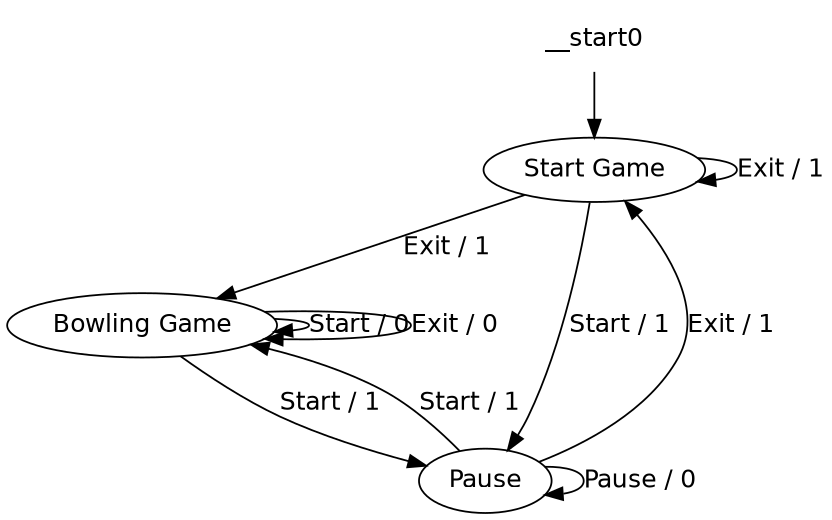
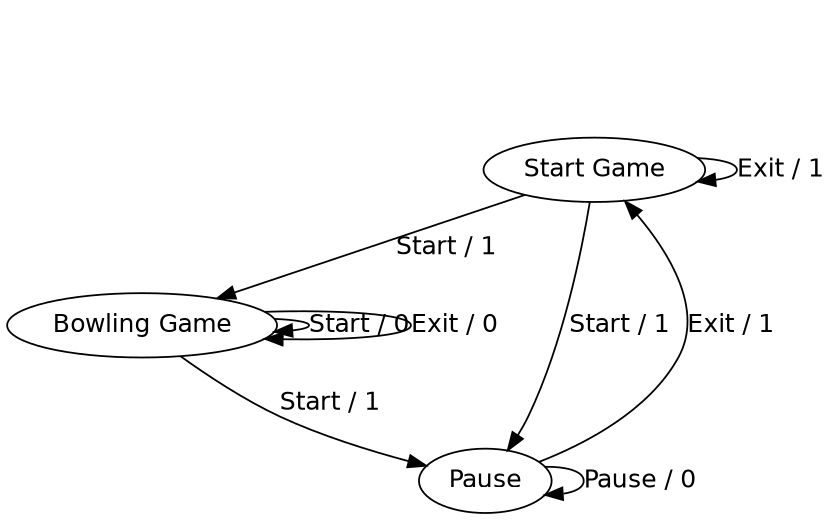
node "__start0": removed
edge "Start Game" -> "Bowling Game": label "Exit / 1" -> "Start / 1"
edge "Pause" -> "Bowling Game": removed, label "Start / 1"
